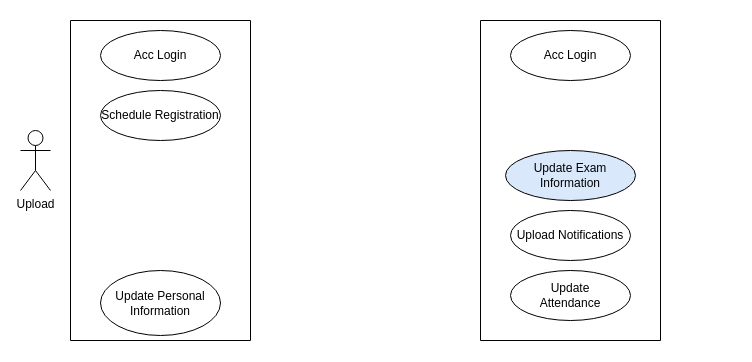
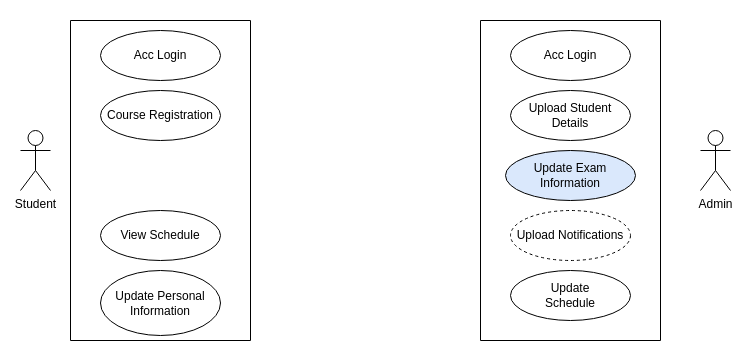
node "Schedule Registration": label "Schedule Registration" -> "Course Registration"
node "Upload Student Details": added
node "Admin": added
node "Upload": label "Upload" -> "Student"
node "View Schedule": added
node "Upload Notifications": style solid -> dashed
node "Update Attendance": label "Update Attendance" -> "Update Schedule"
